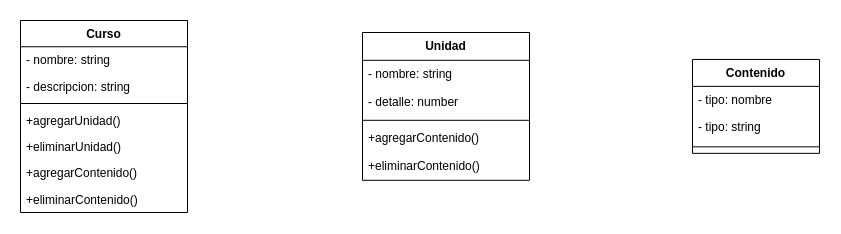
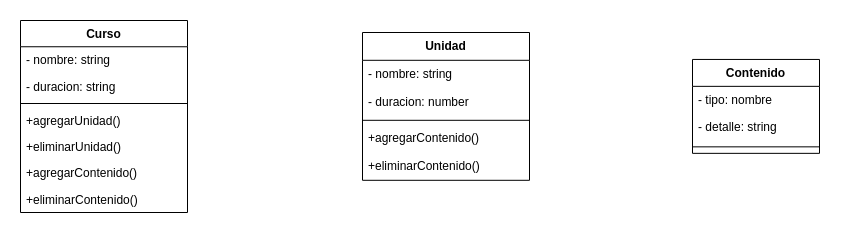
node "- descripcion: string": label "- descripcion: string" -> "- duracion: string"
node "- detalle: number": label "- detalle: number" -> "- duracion: number"
node "- tipo: string": label "- tipo: string" -> "- detalle: string"
